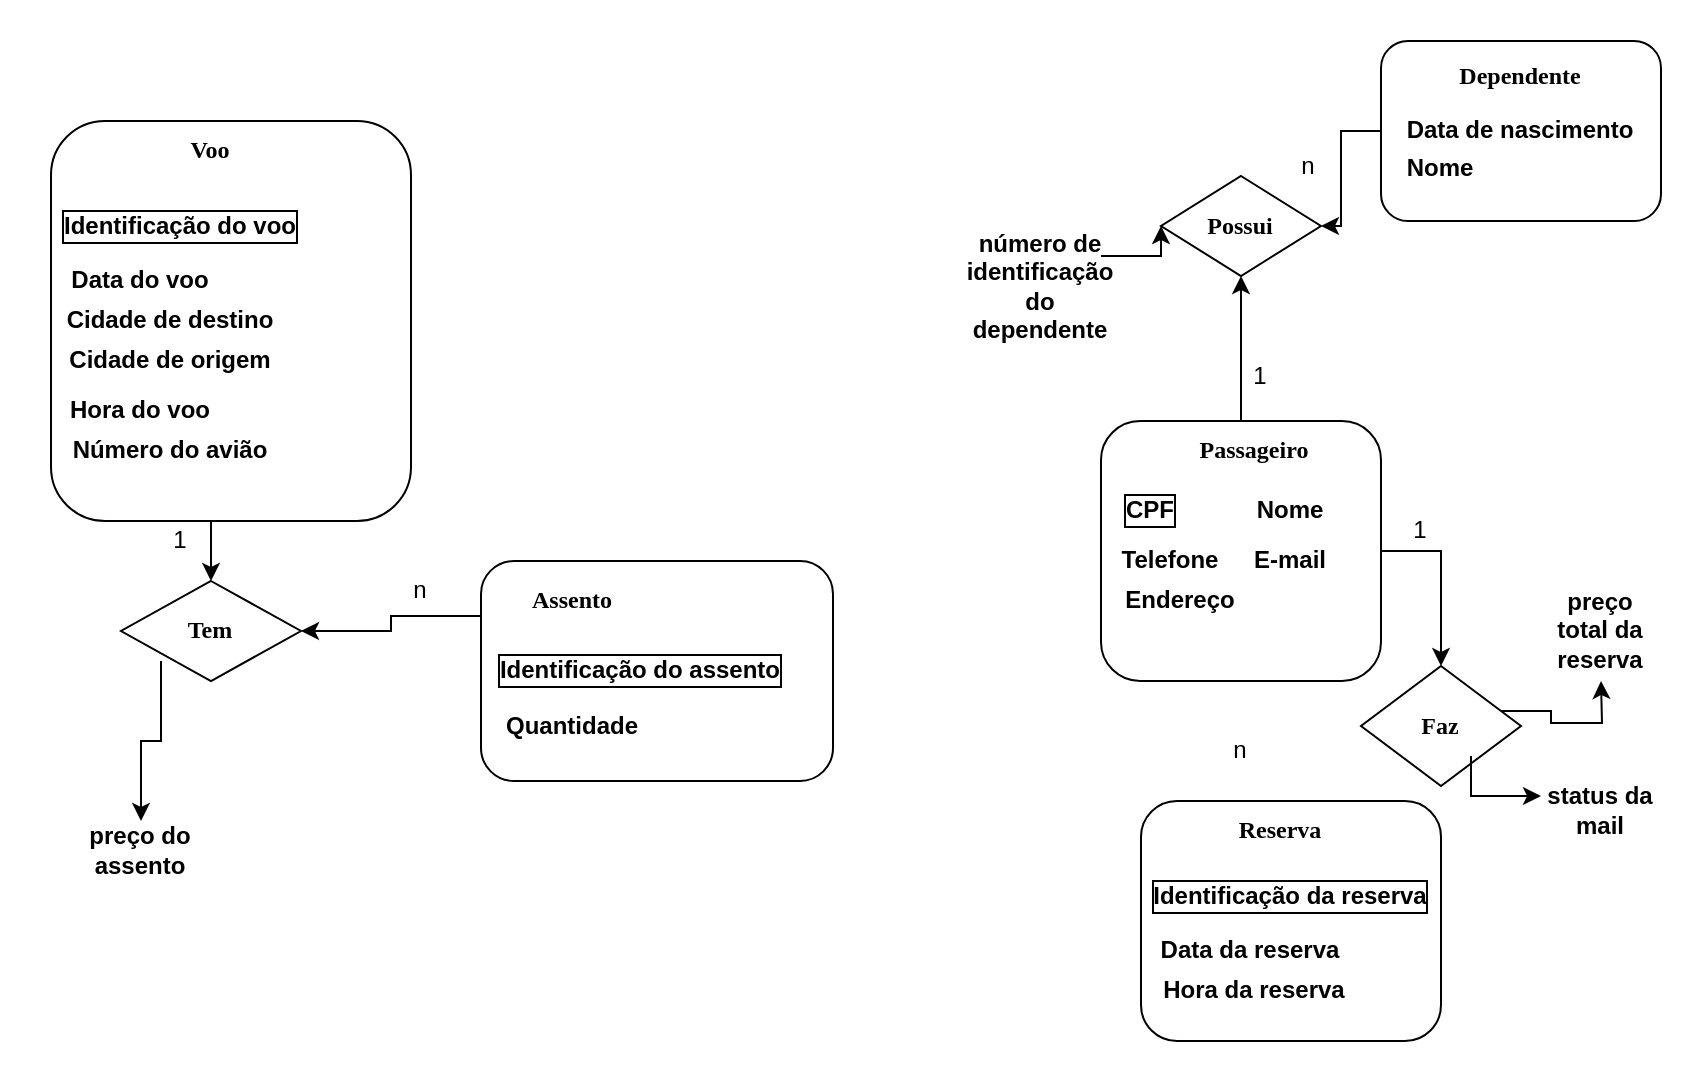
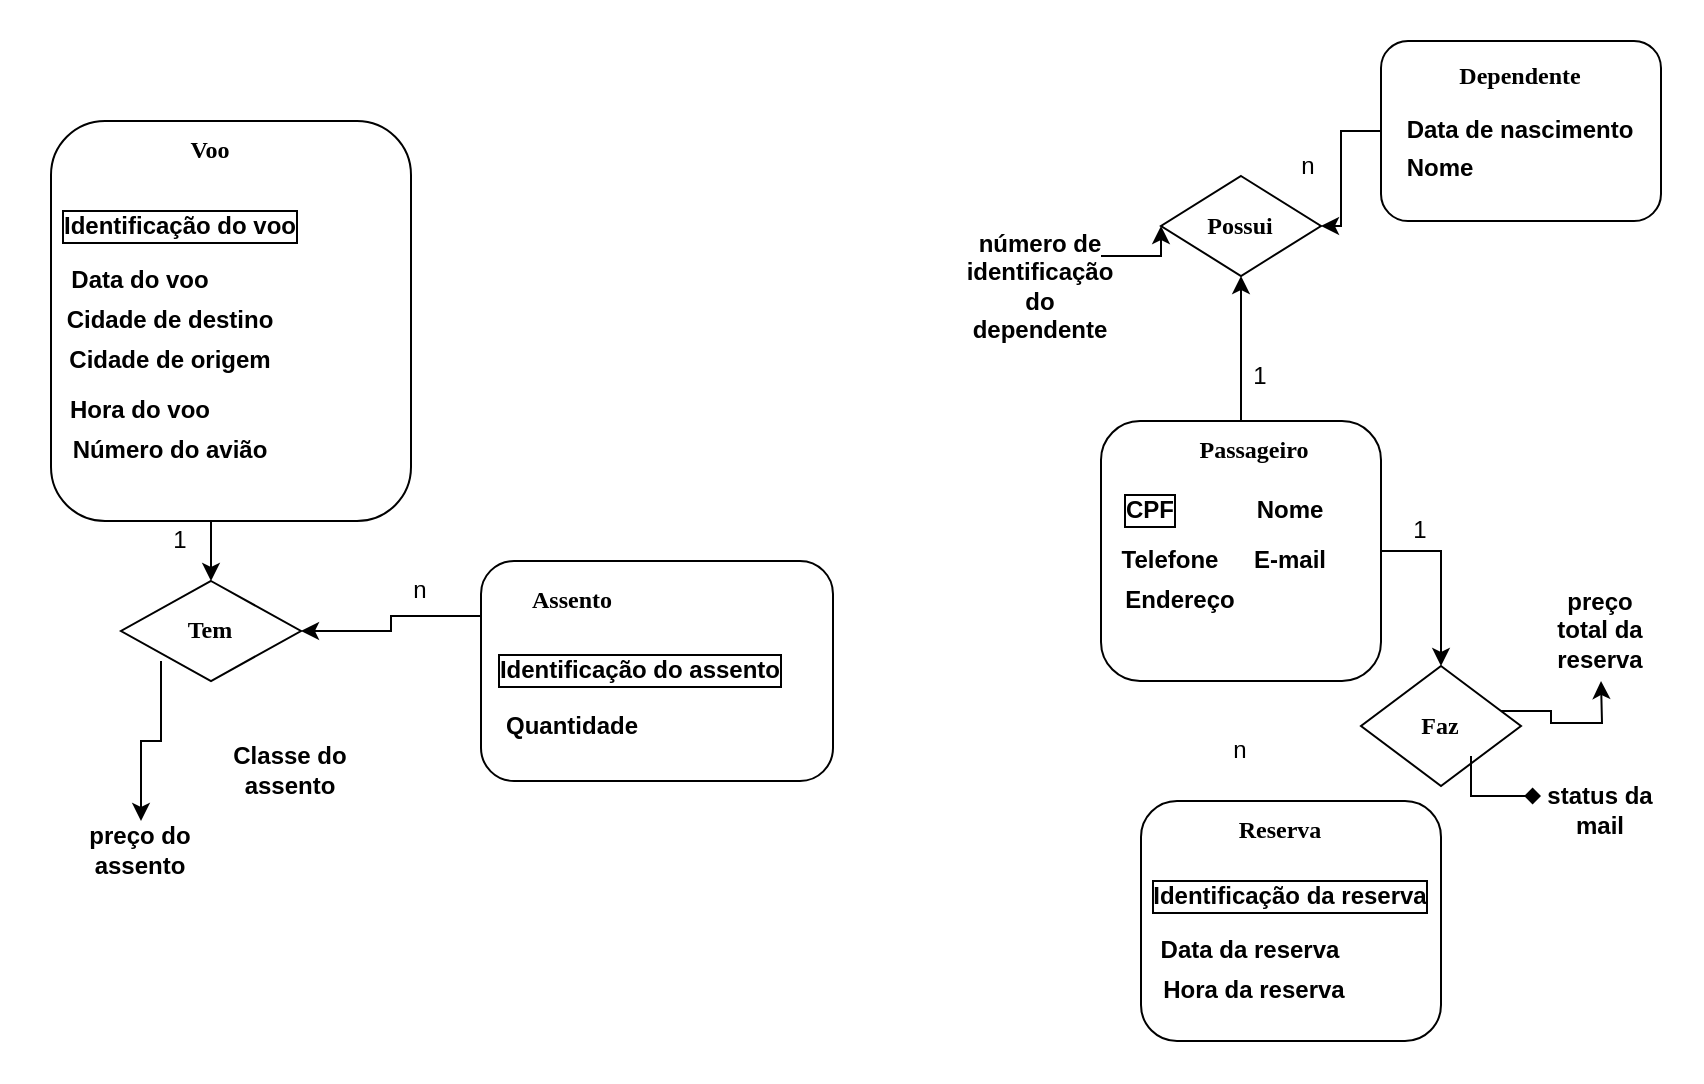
node "Classe do assento": added
edge "Faz" -> "status da mail": arrowhead classic -> diamond
